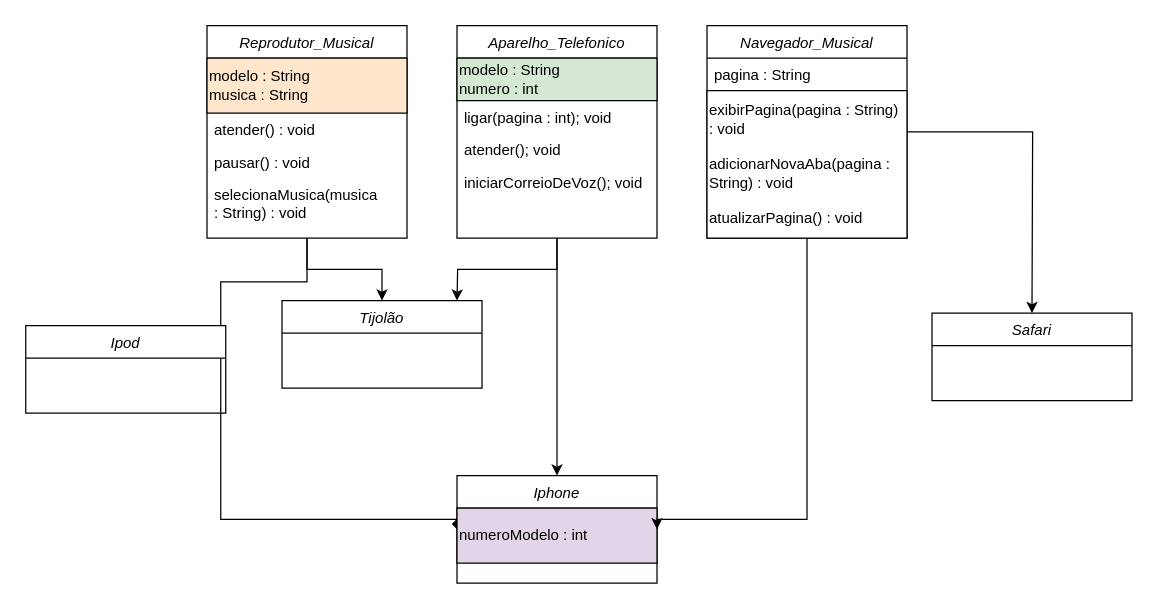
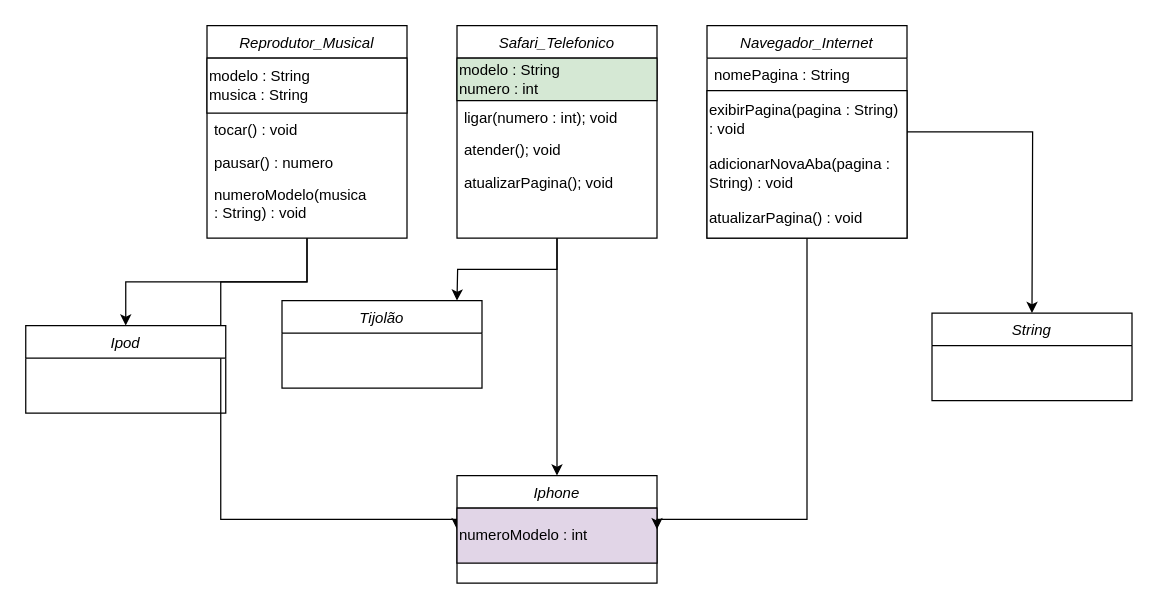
node "Aparelho_Telefonico": label "Aparelho_Telefonico" -> "Safari_Telefonico"
node "Navegador_Musical": label "Navegador_Musical" -> "Navegador_Internet"
node "pagina : String": label "pagina : String" -> "nomePagina : String"
node "modelo : String musica : String": fillcolor #ffe6cc -> #ffffff
node "ligar(pagina : int); void": label "ligar(pagina : int); void" -> "ligar(numero : int); void"
node "atender() : void": label "atender() : void" -> "tocar() : void"
node "pausar() : void": label "pausar() : void" -> "pausar() : numero"
node "iniciarCorreioDeVoz(); void": label "iniciarCorreioDeVoz(); void" -> "atualizarPagina(); void"
node "selecionaMusica(musica : String) : void": label "selecionaMusica(musica : String) : void" -> "numeroModelo(musica : String) : void"
edge "Reprodutor_Musical" -> "Tijolão": now "Reprodutor_Musical" -> "Ipod"
node "Safari": label "Safari" -> "String"
edge "Reprodutor_Musical" -> "Iphone": arrowhead diamond -> classic
